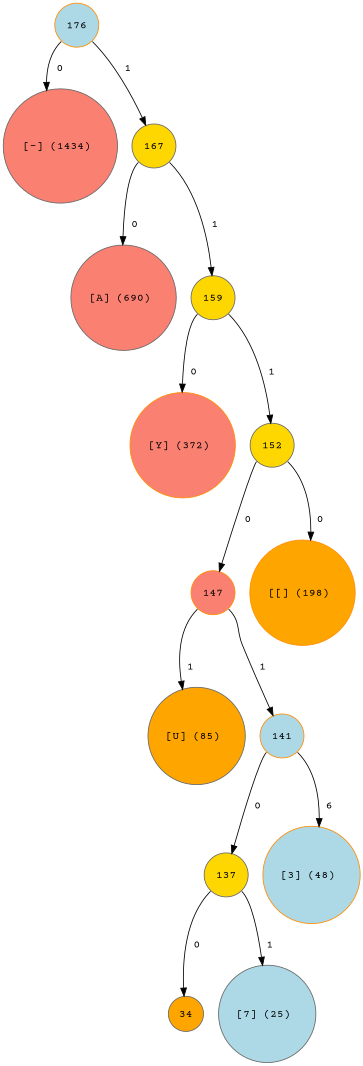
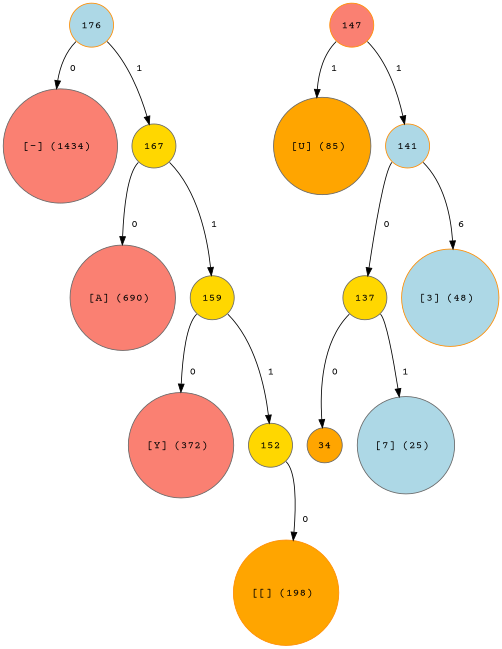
node "[Y] (372)": color darkorange -> gray40
edge "152" -> "147": removed, label "0"
